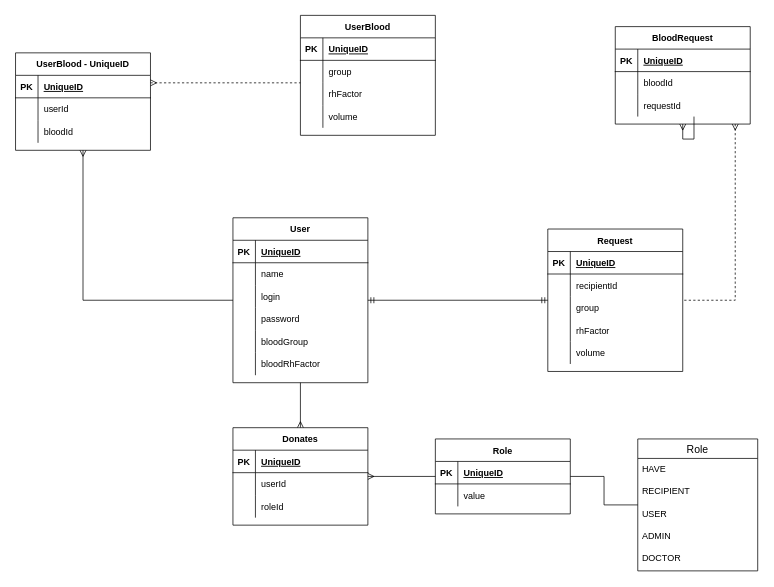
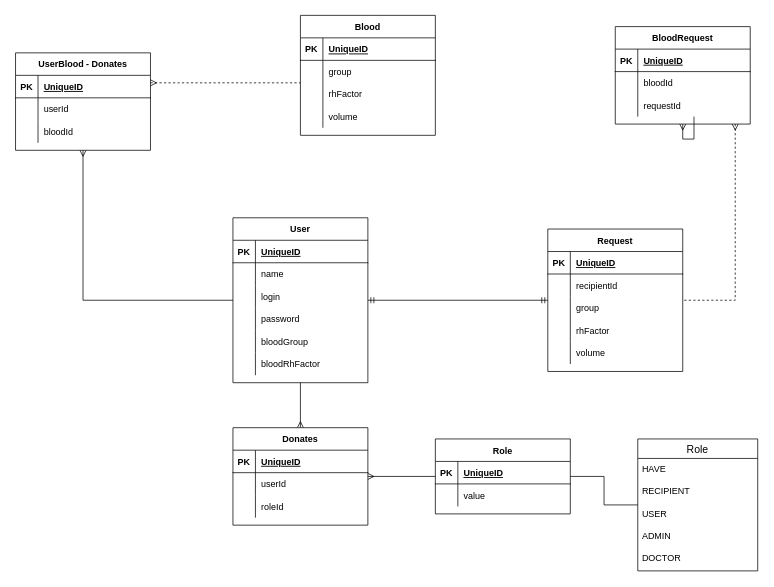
node "UserBlood": label "UserBlood" -> "Blood"
node "UserBlood - UniqueID": label "UserBlood - UniqueID" -> "UserBlood - Donates"
